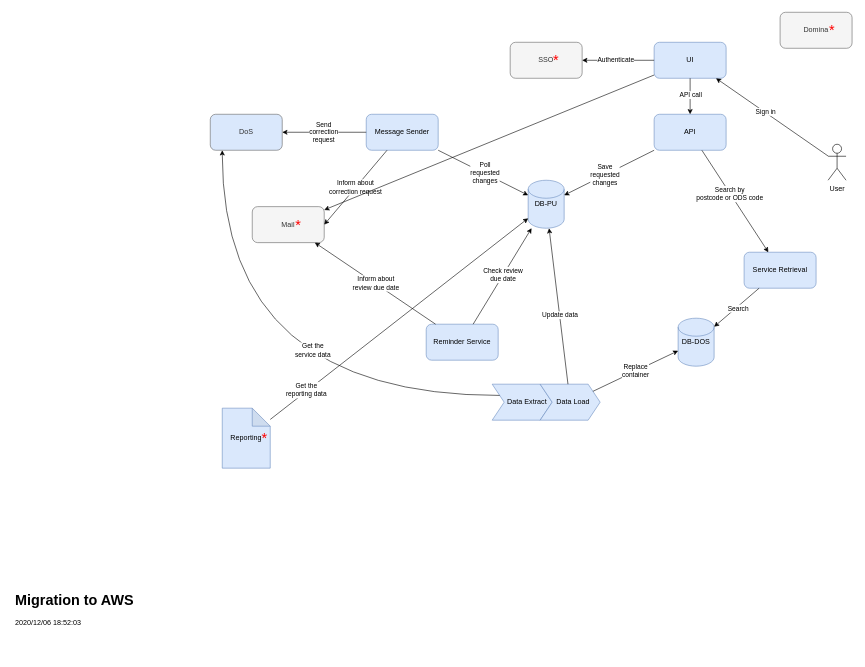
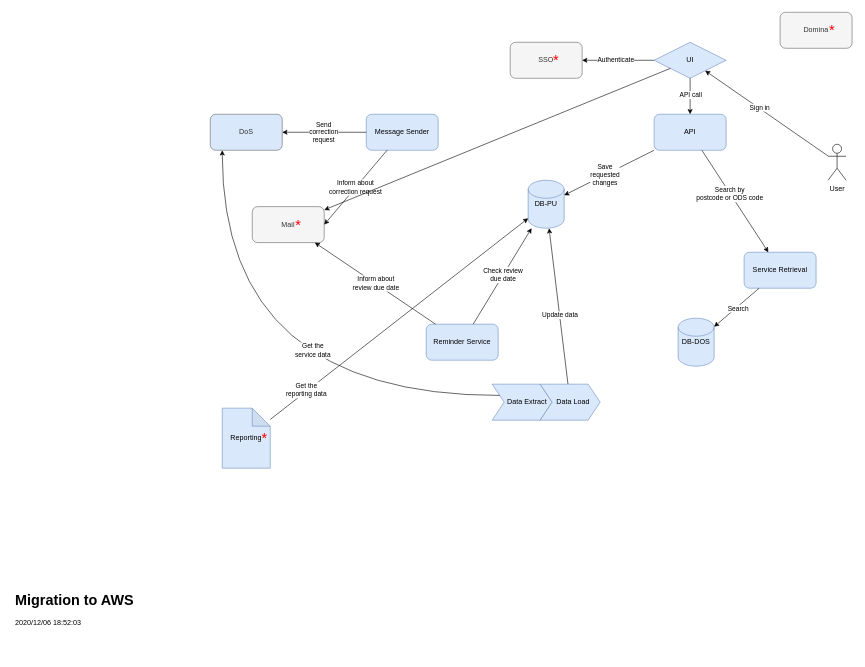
node "UI": shape rounded rectangle -> diamond
edge "Message Sender" -> "DB-PU": removed, label "Poll requested changes"
edge "Data Load" -> "DB-DOS": removed, label "Replace container"
